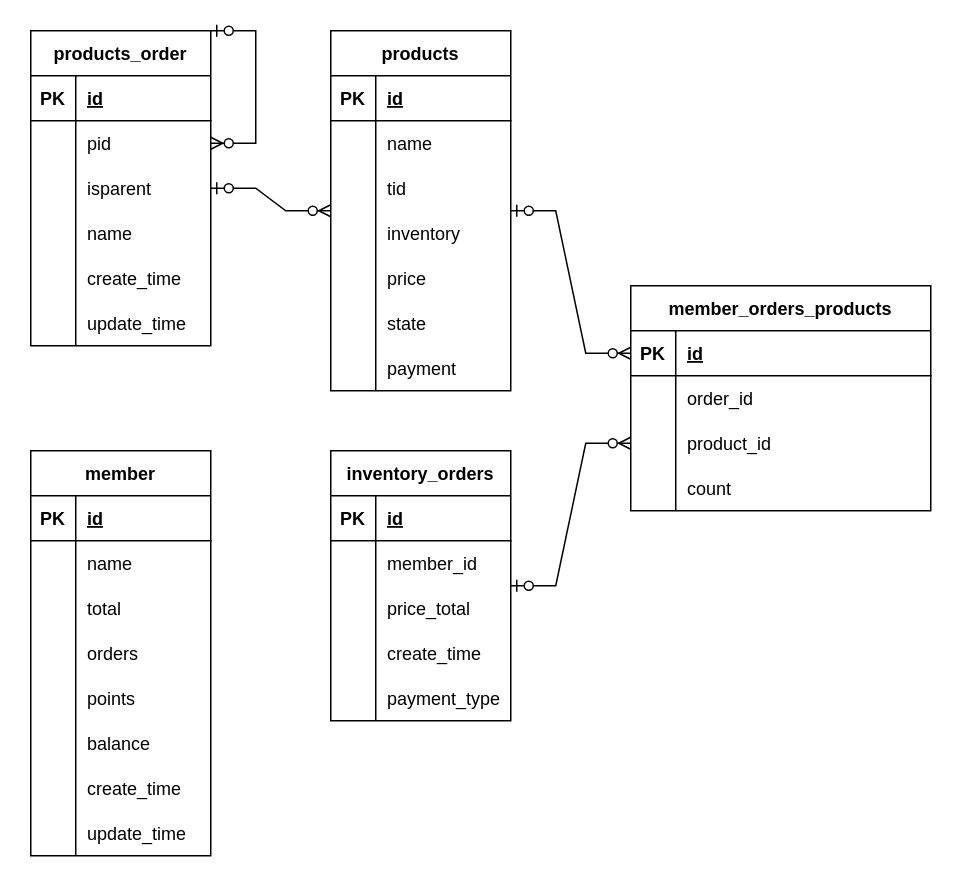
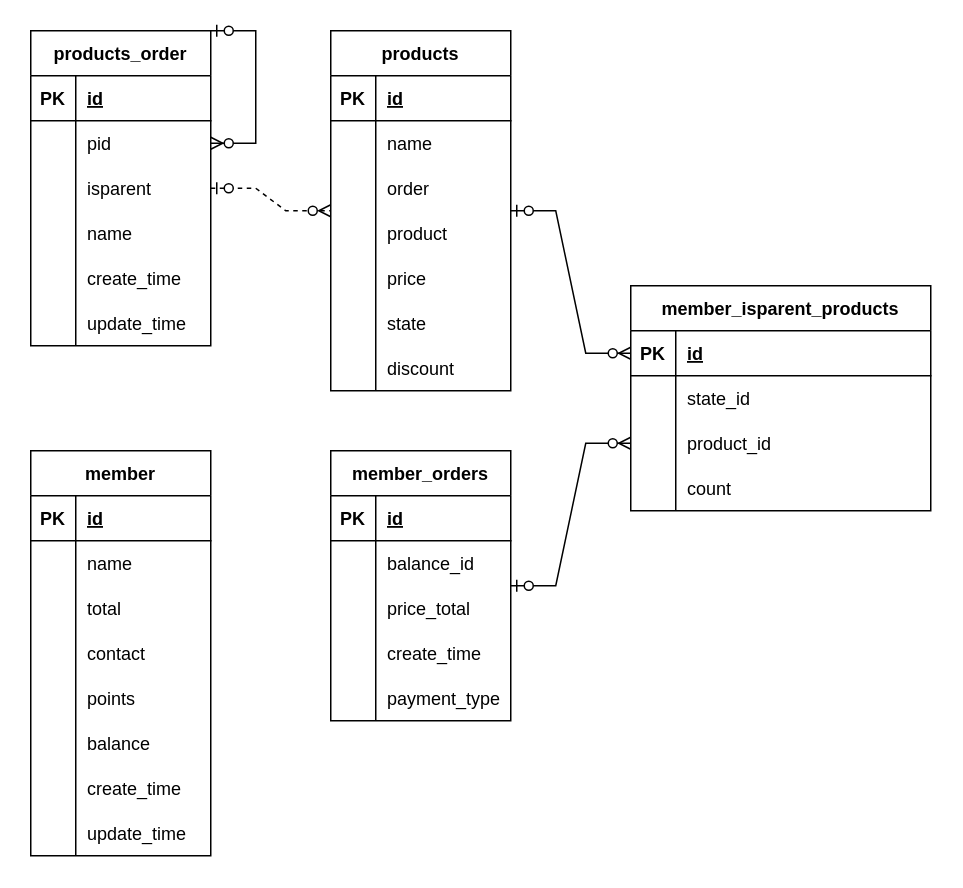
node "tid": label "tid" -> "order"
edge "products_order" -- "products": style solid -> dashed
node "inventory": label "inventory" -> "product"
node "member_orders_products": label "member_orders_products" -> "member_isparent_products"
node "payment": label "payment" -> "discount"
node "order_id": label "order_id" -> "state_id"
node "inventory_orders": label "inventory_orders" -> "member_orders"
node "member_id": label "member_id" -> "balance_id"
node "orders": label "orders" -> "contact"
